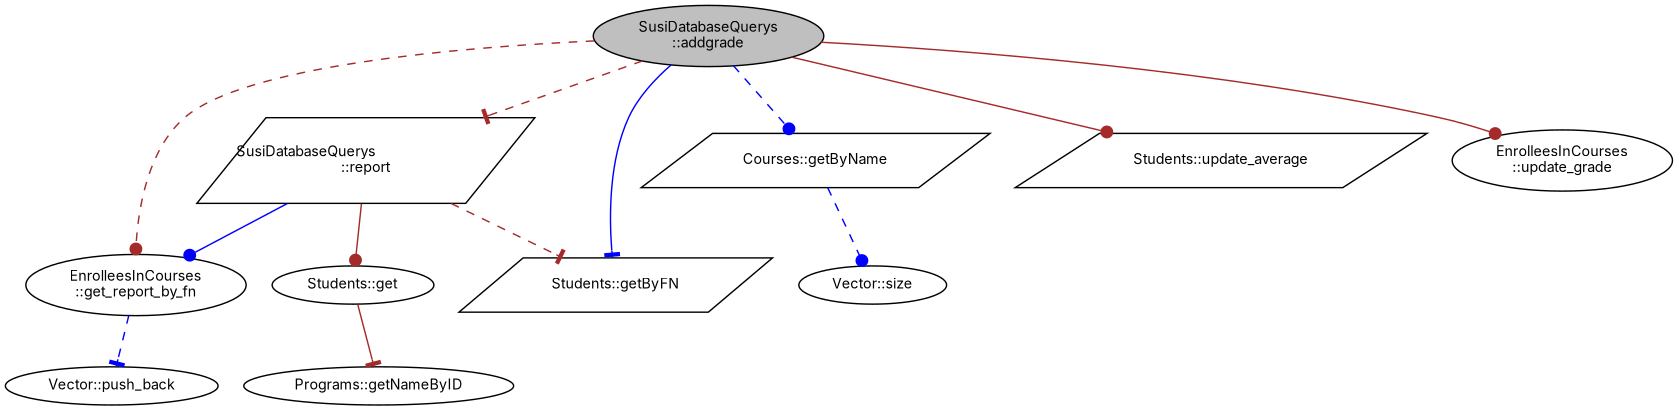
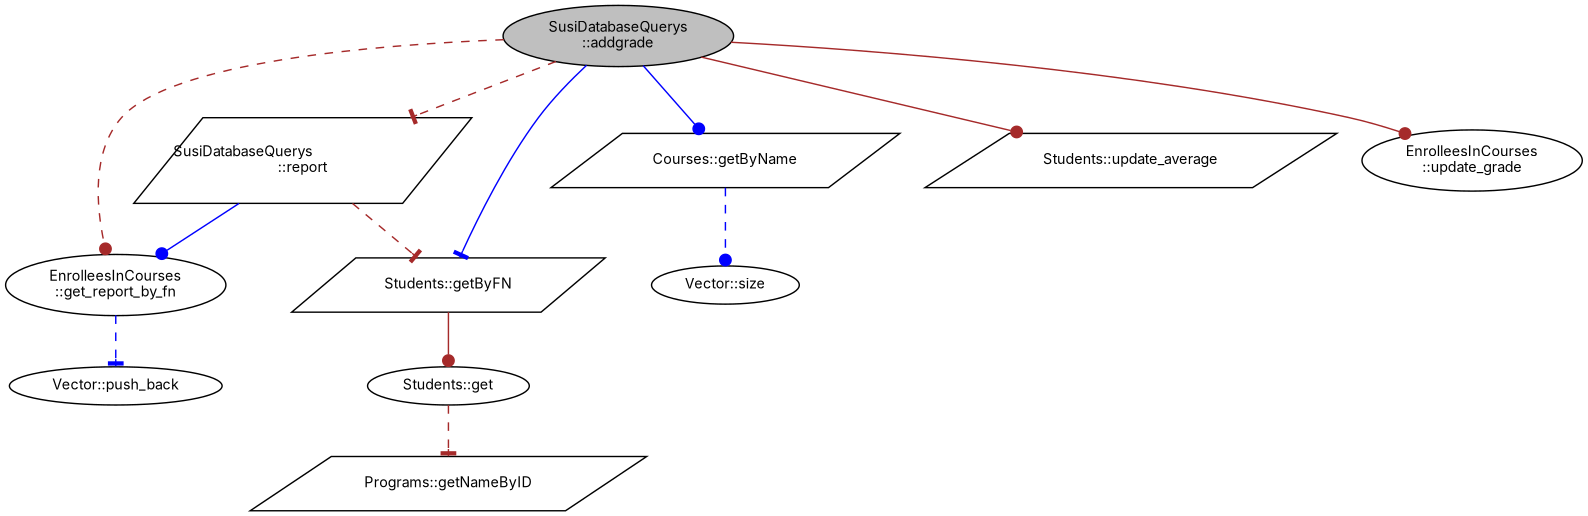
edge "SusiDatabaseQuerys ::addgrade" -> "Courses::getByName": style dashed -> solid
edge "SusiDatabaseQuerys ::report" -> "Students::get": now "Students::getByFN" -> "Students::get"
edge "Students::get" -> "Programs::getNameByID": style solid -> dashed
node "Programs::getNameByID": shape ellipse -> parallelogram
